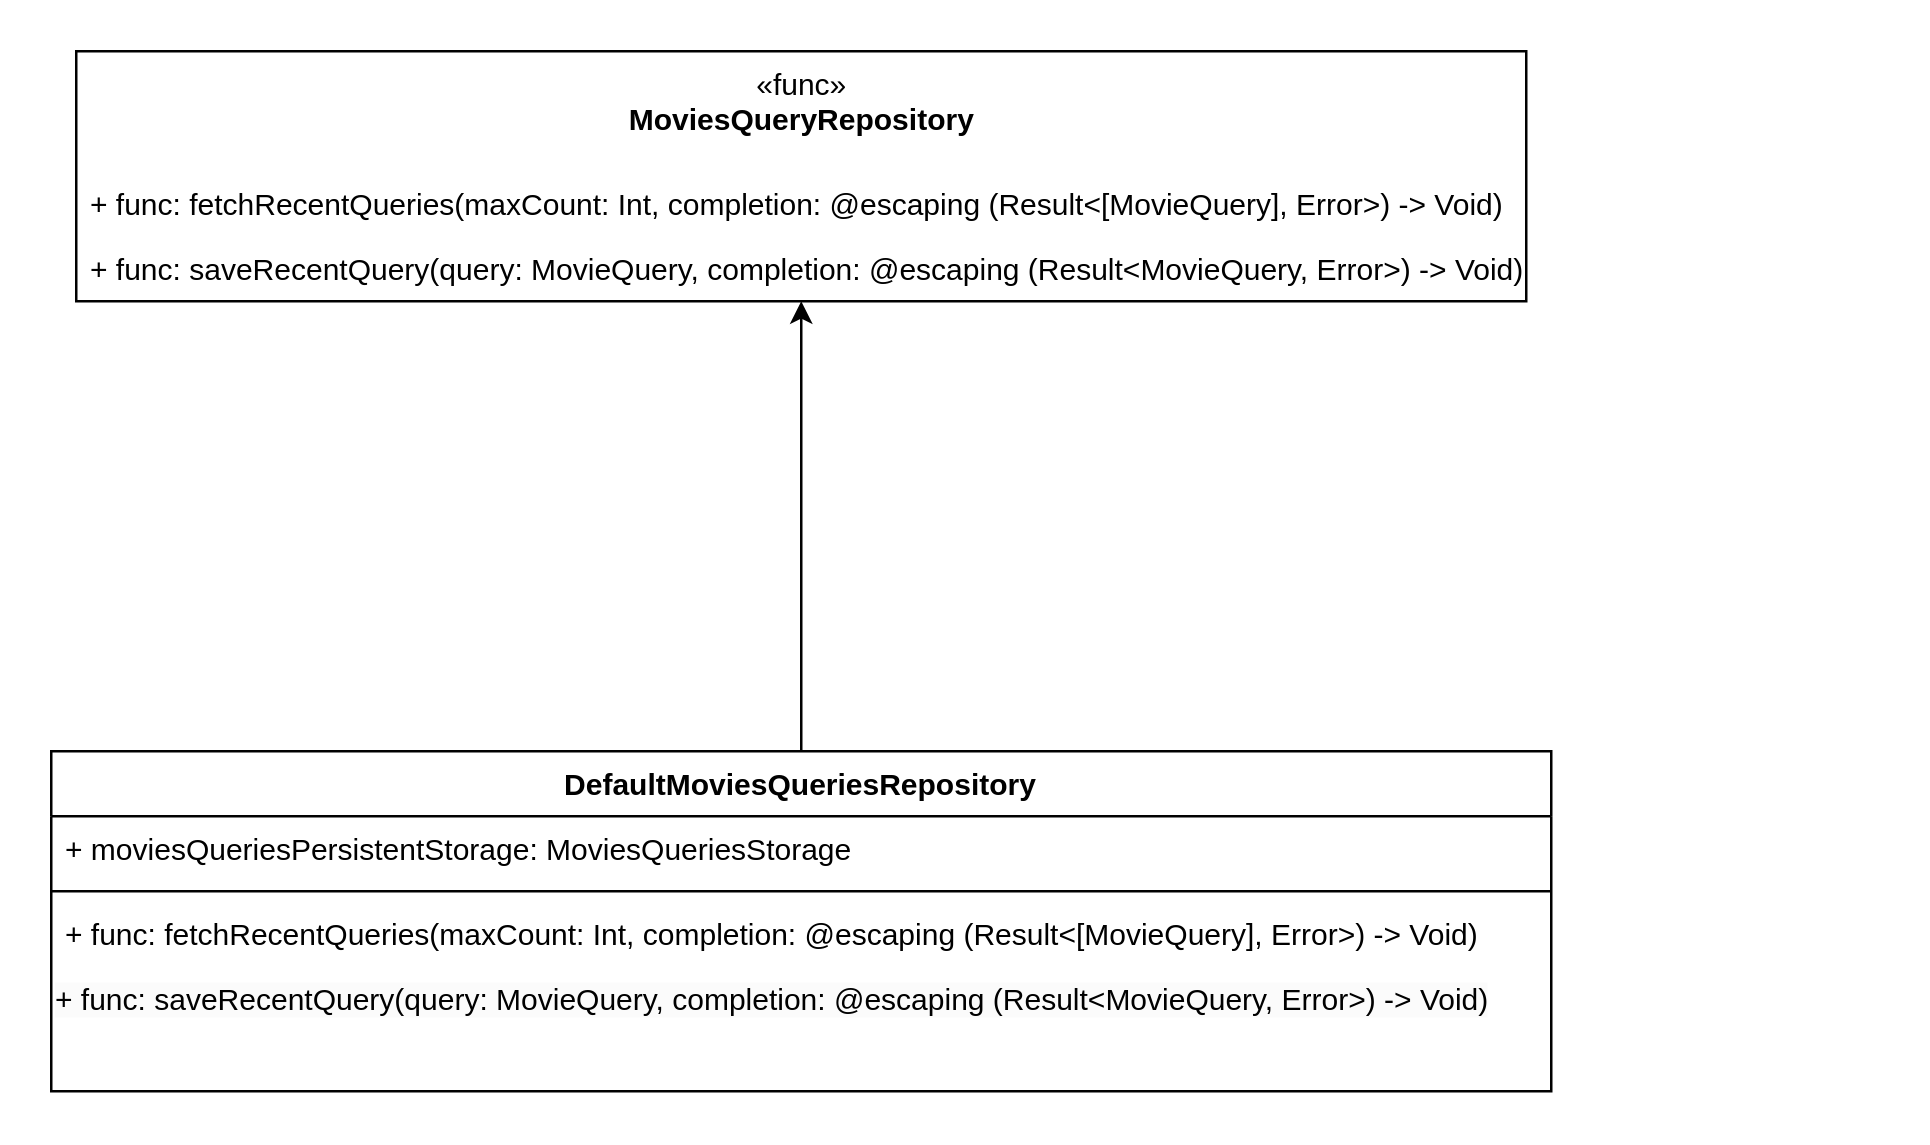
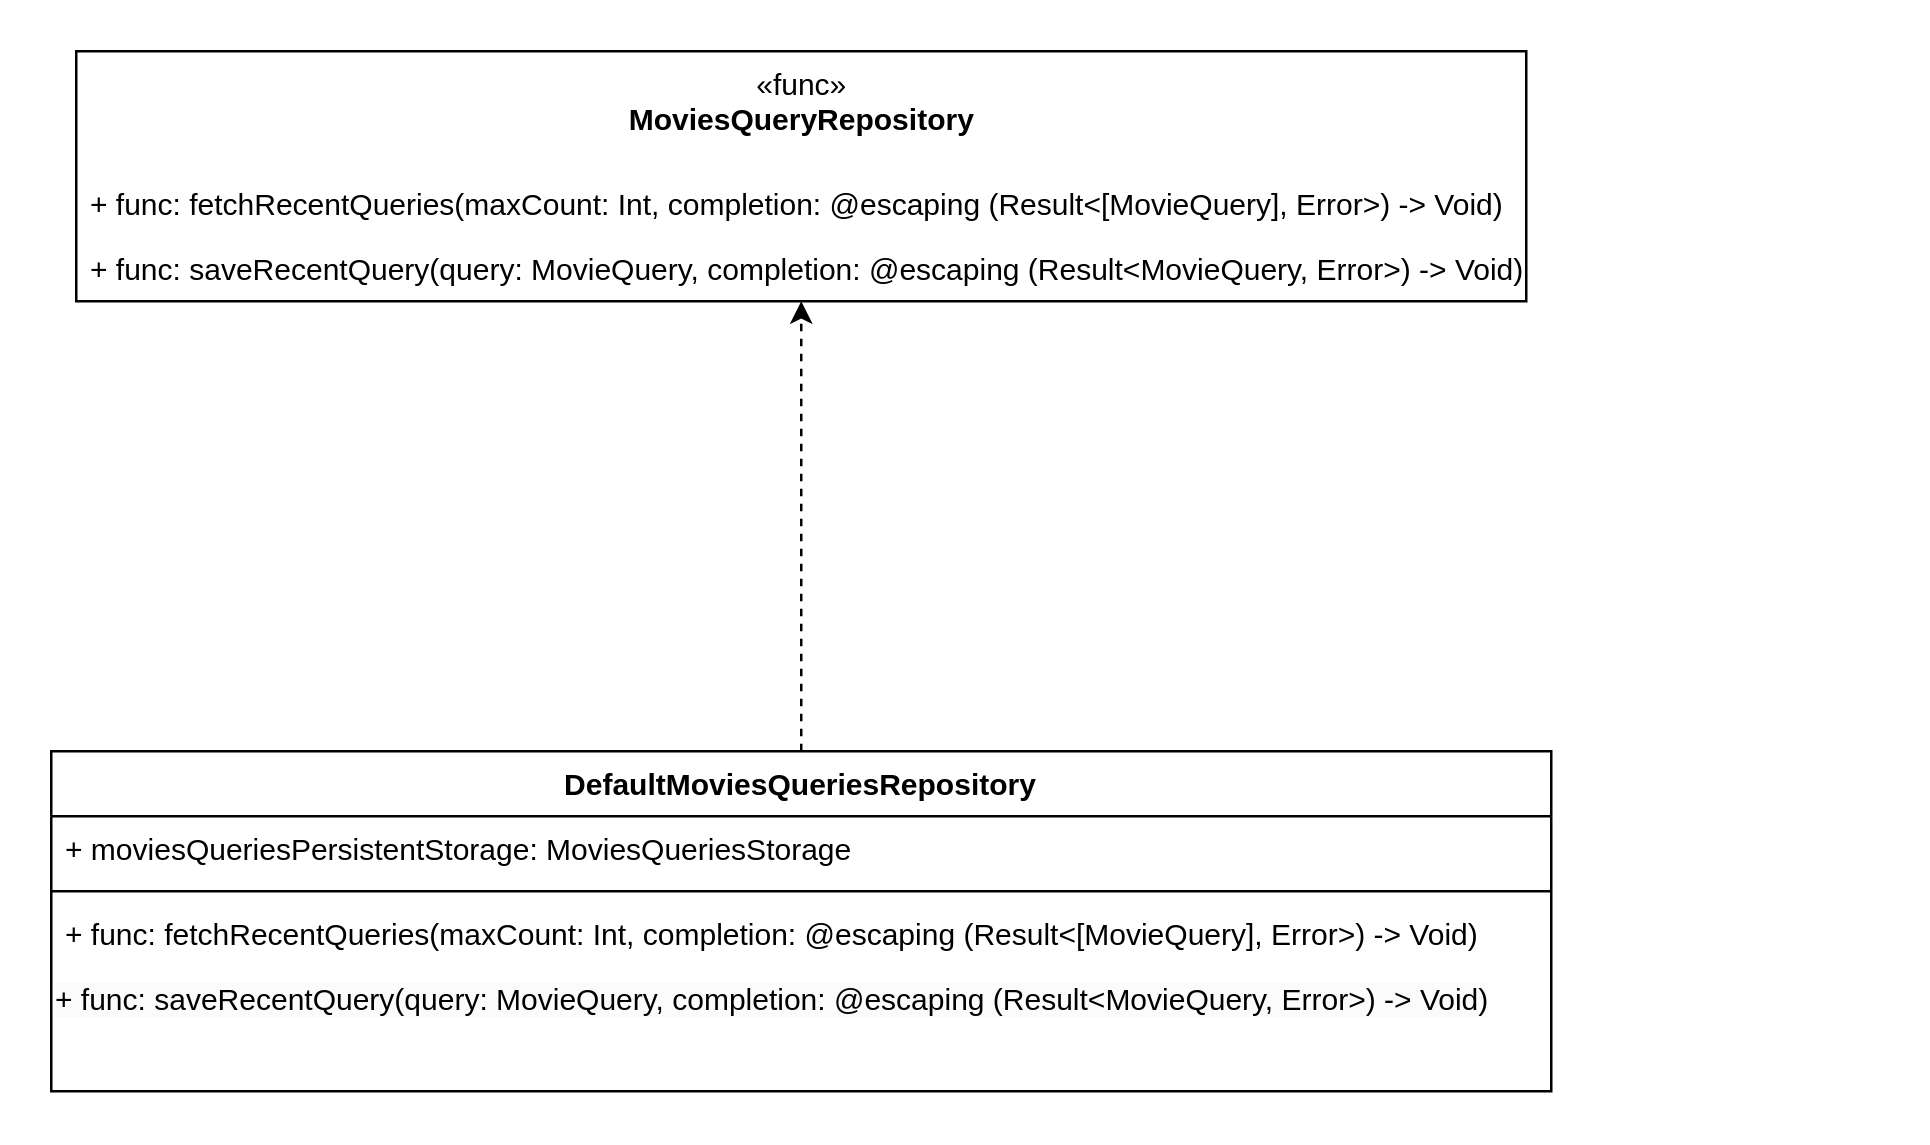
edge "DefaultMoviesQueriesRepository" -> "«func» MoviesQueryRepository": style solid -> dashed
